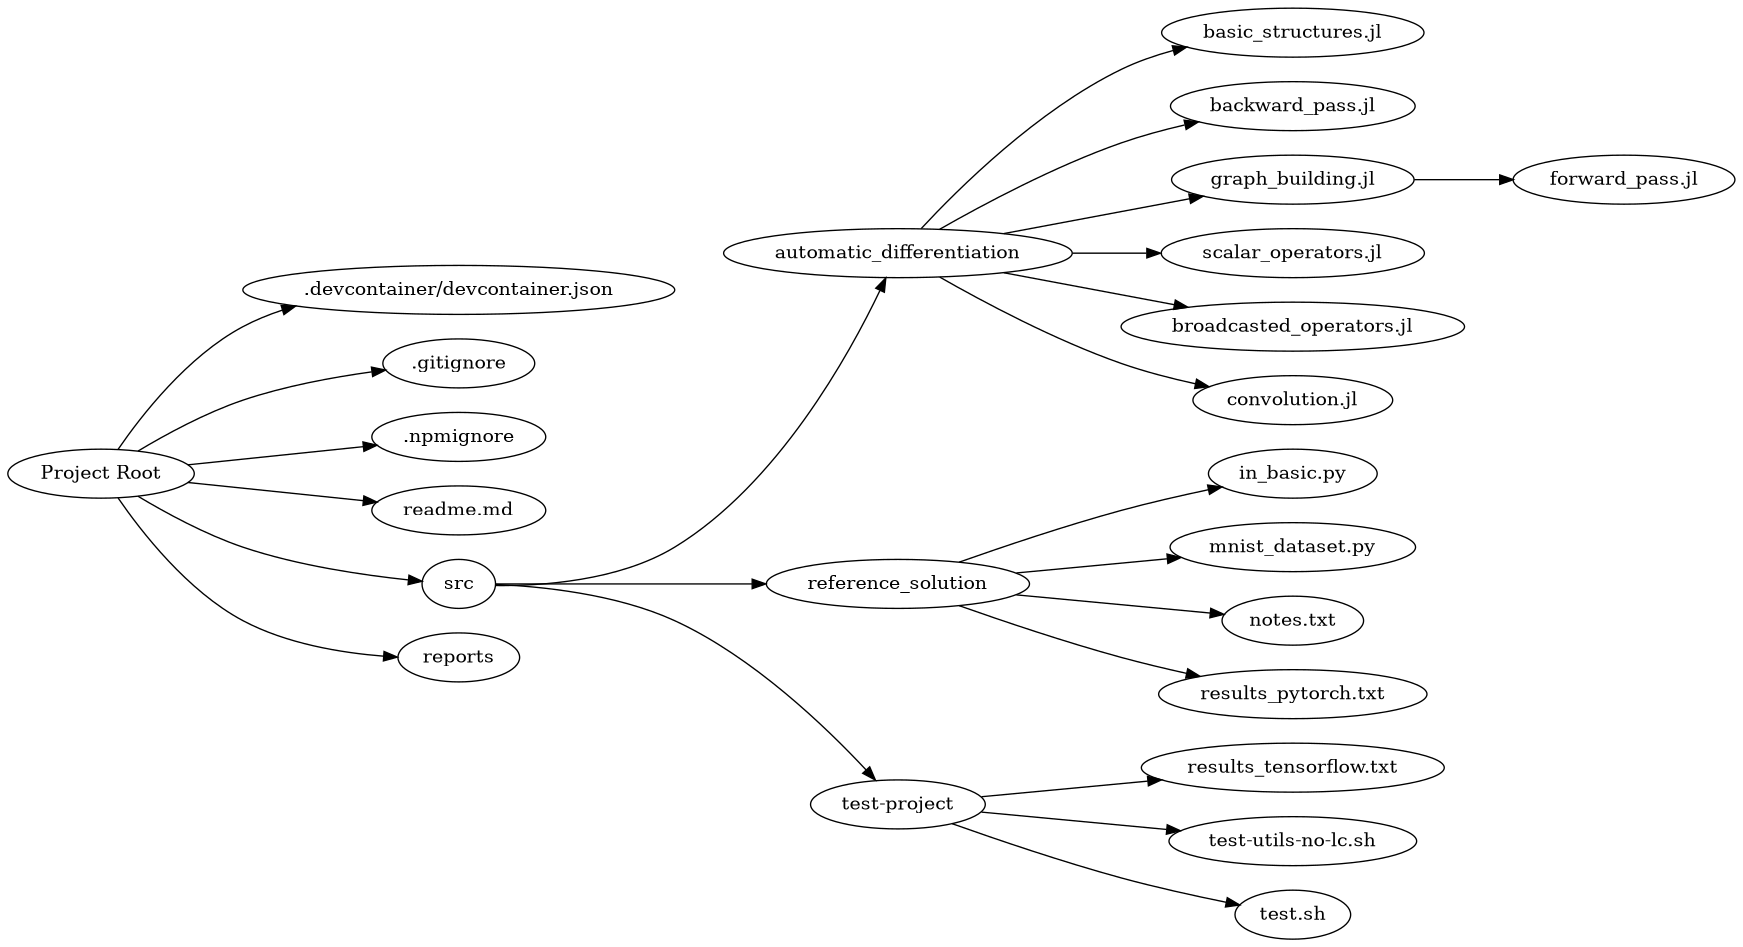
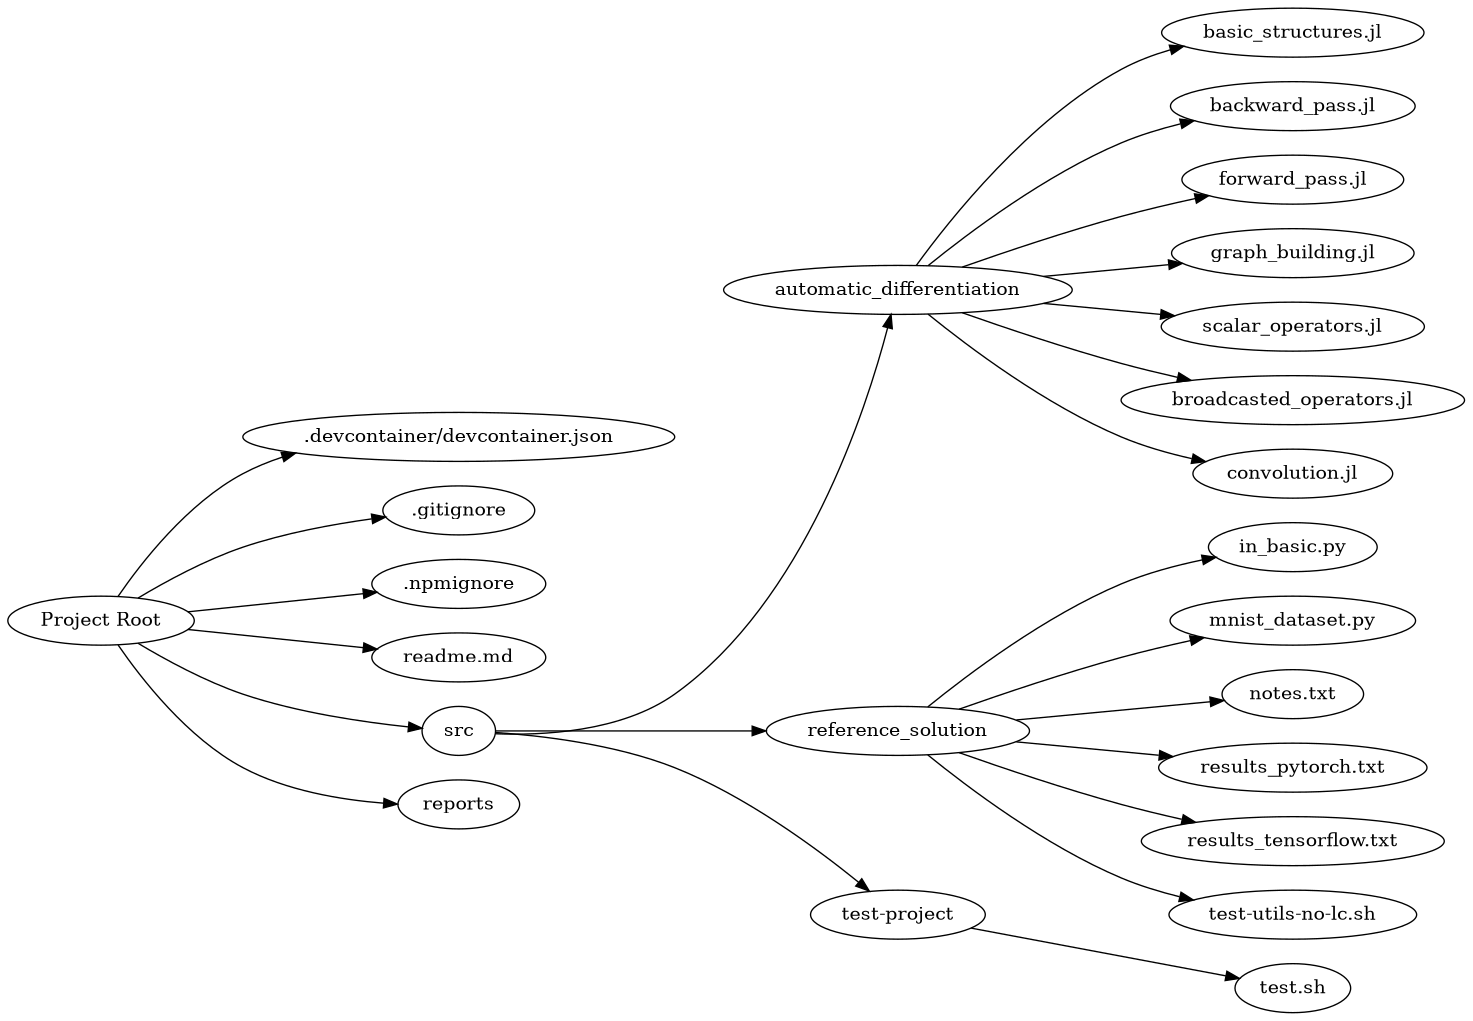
edge "graph_building.jl" -> "forward_pass.jl": now "automatic_differentiation" -> "forward_pass.jl"
edge "test-project" -> "results_tensorflow.txt": now "reference_solution" -> "results_tensorflow.txt"
edge "test-project" -> "test-utils-no-lc.sh": now "reference_solution" -> "test-utils-no-lc.sh"
